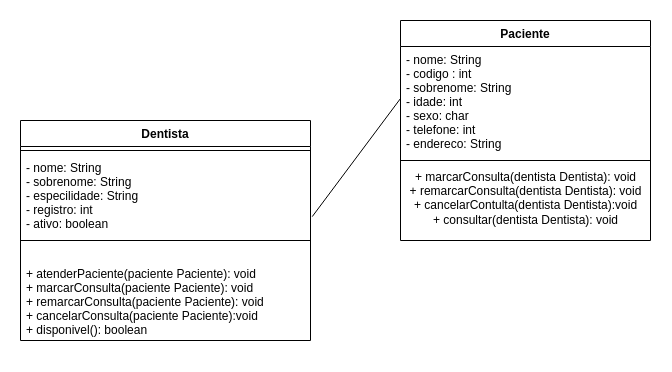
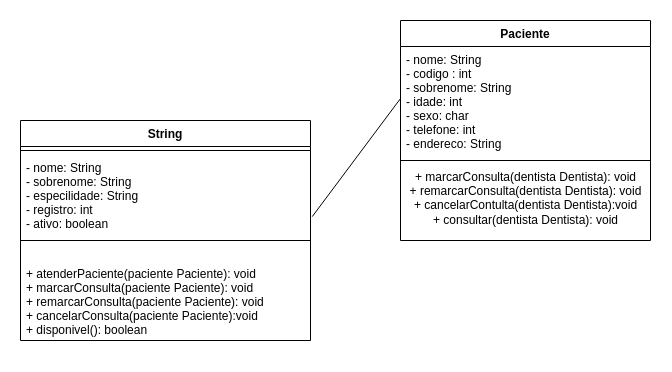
node "Dentista": label "Dentista" -> "String"
